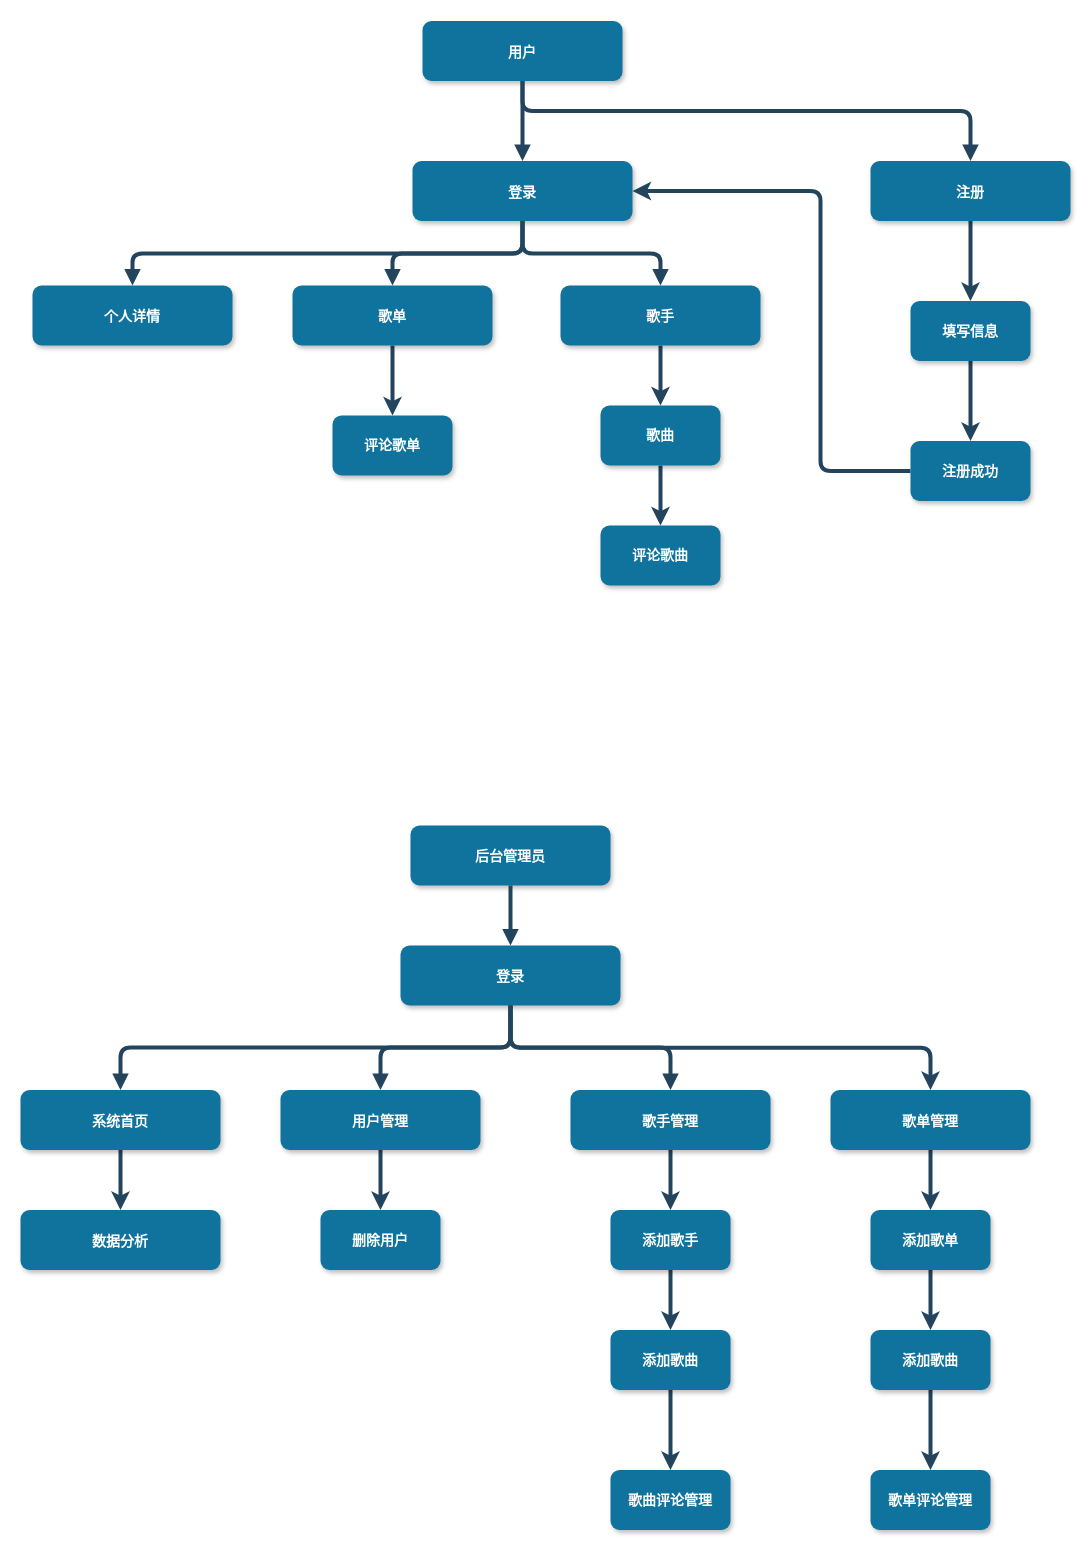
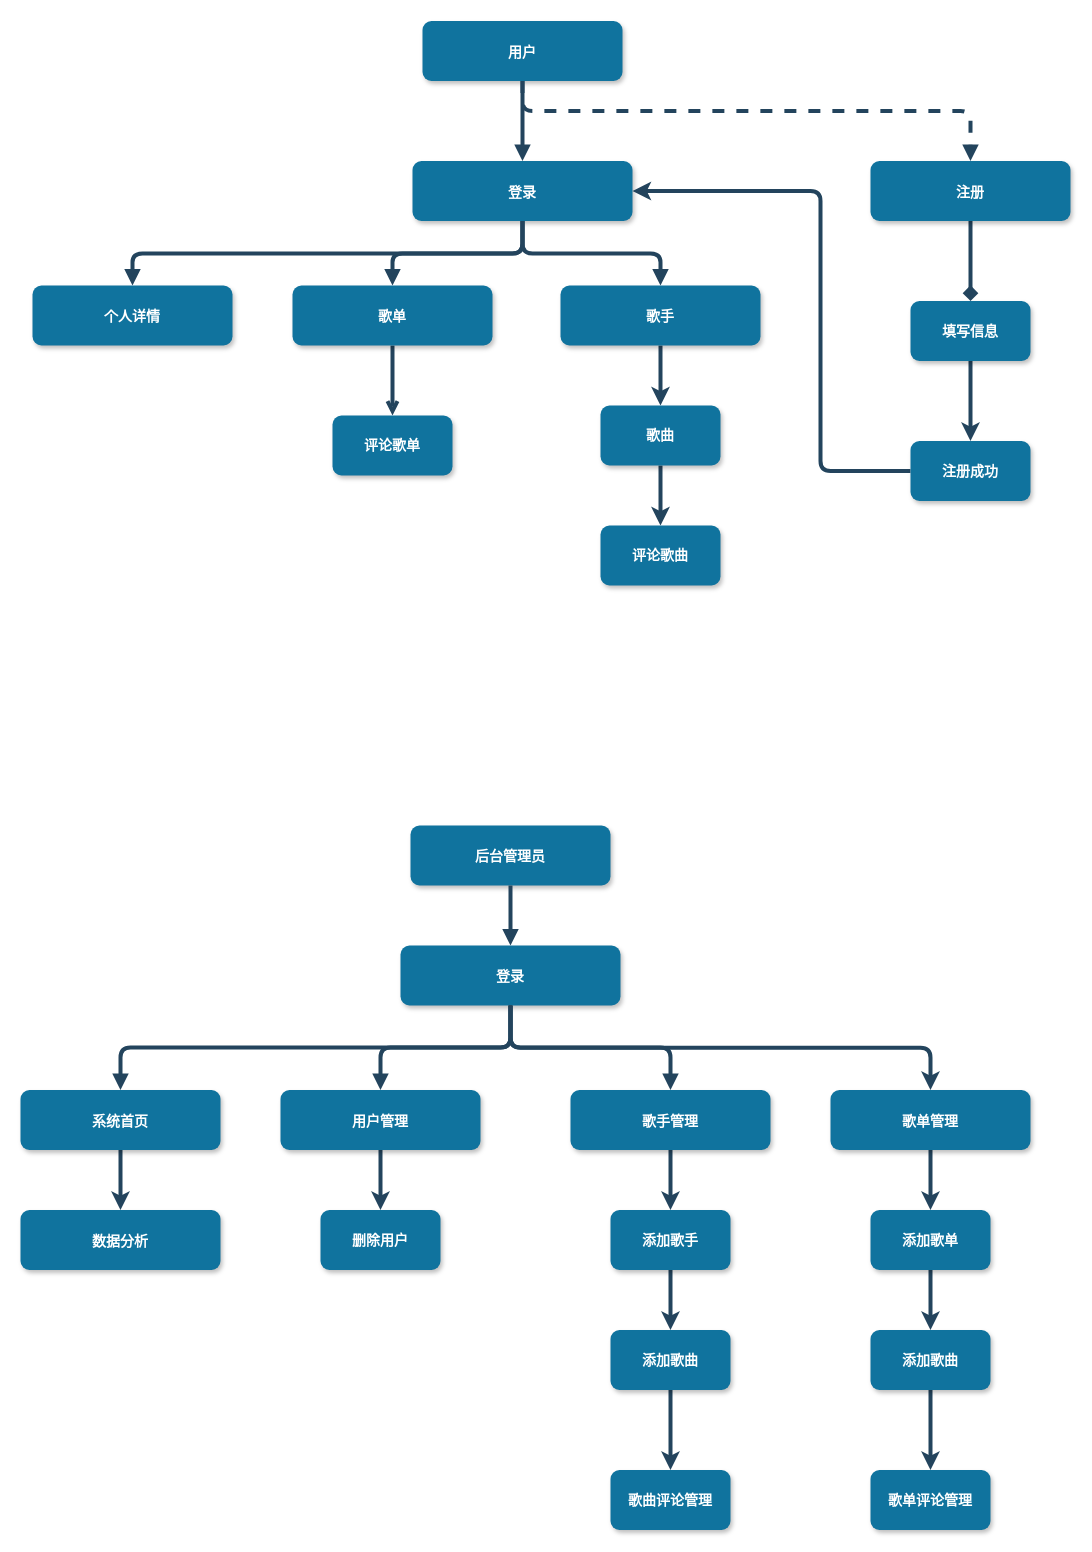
edge "用户" -> "注册": style solid -> dashed
edge "注册" -> "填写信息": arrowhead classic -> diamond
edge "歌单" -> "评论歌单": arrowhead classic -> open
